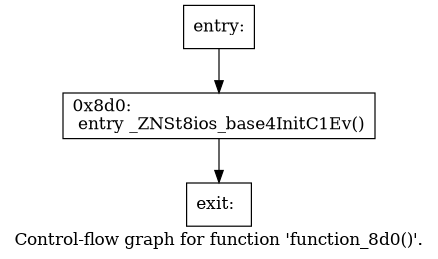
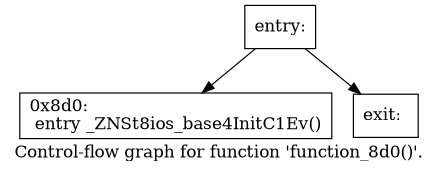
edge "0x8d0:" -> "exit:": now "entry:" -> "exit:"
